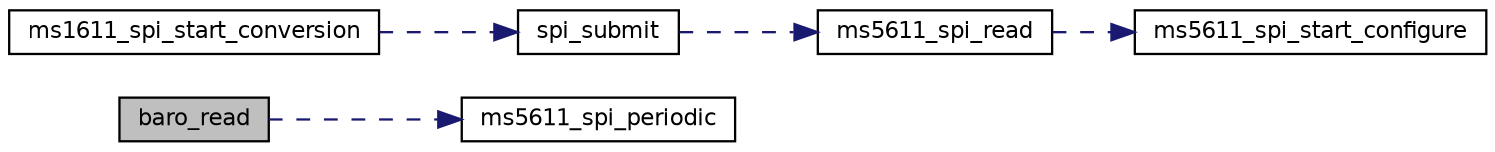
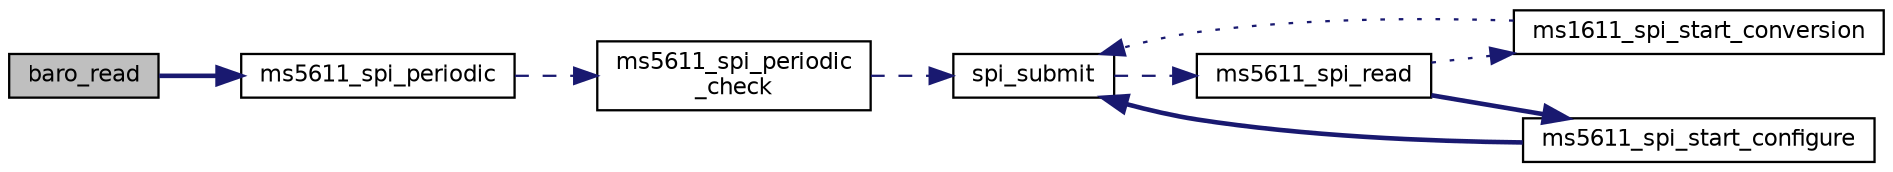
edge "ms1611_spi_start_conversion" -> "spi_submit": style dashed -> dotted
edge "ms5611_spi_read" -> "ms5611_spi_start_configure": style dashed -> bold
edge "ms5611_spi_read" -> "ms1611_spi_start_conversion": added
node "ms5611_spi_periodic _check": added
edge "baro_read" -> "ms5611_spi_periodic": style dashed -> bold
edge "ms5611_spi_start_configure" -> "spi_submit": added
